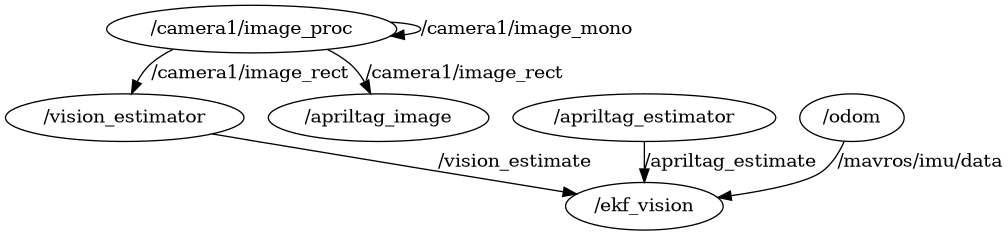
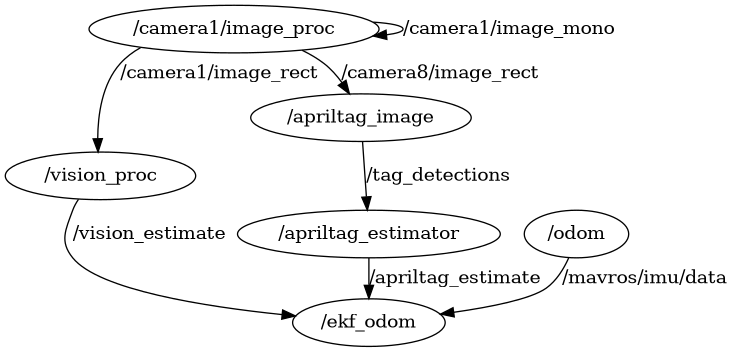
edge "/camera1/image_proc" -> "/apriltag_image": label "/camera1/image_rect" -> "/camera8/image_rect"
node "/vision_estimator": label "/vision_estimator" -> "/vision_proc"
edge "/apriltag_image" -> "/apriltag_estimator": added, label "/tag_detections"
node "/ekf_vision": label "/ekf_vision" -> "/ekf_odom"
